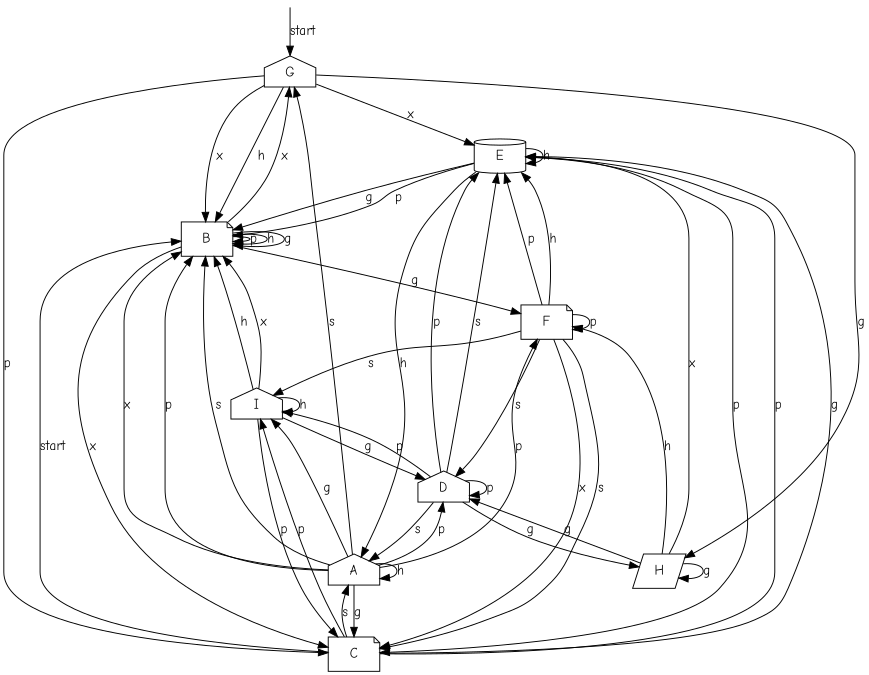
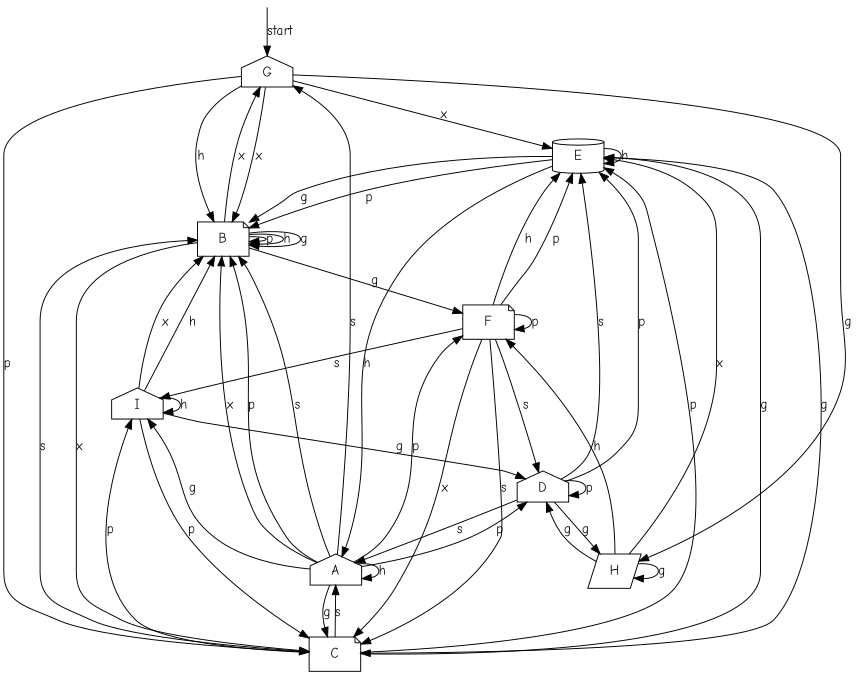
edge "E" -> "C": label "p" -> "g"
edge "D" -> "I": removed, label "p"
edge "C" -> "B": label "start" -> "s"
